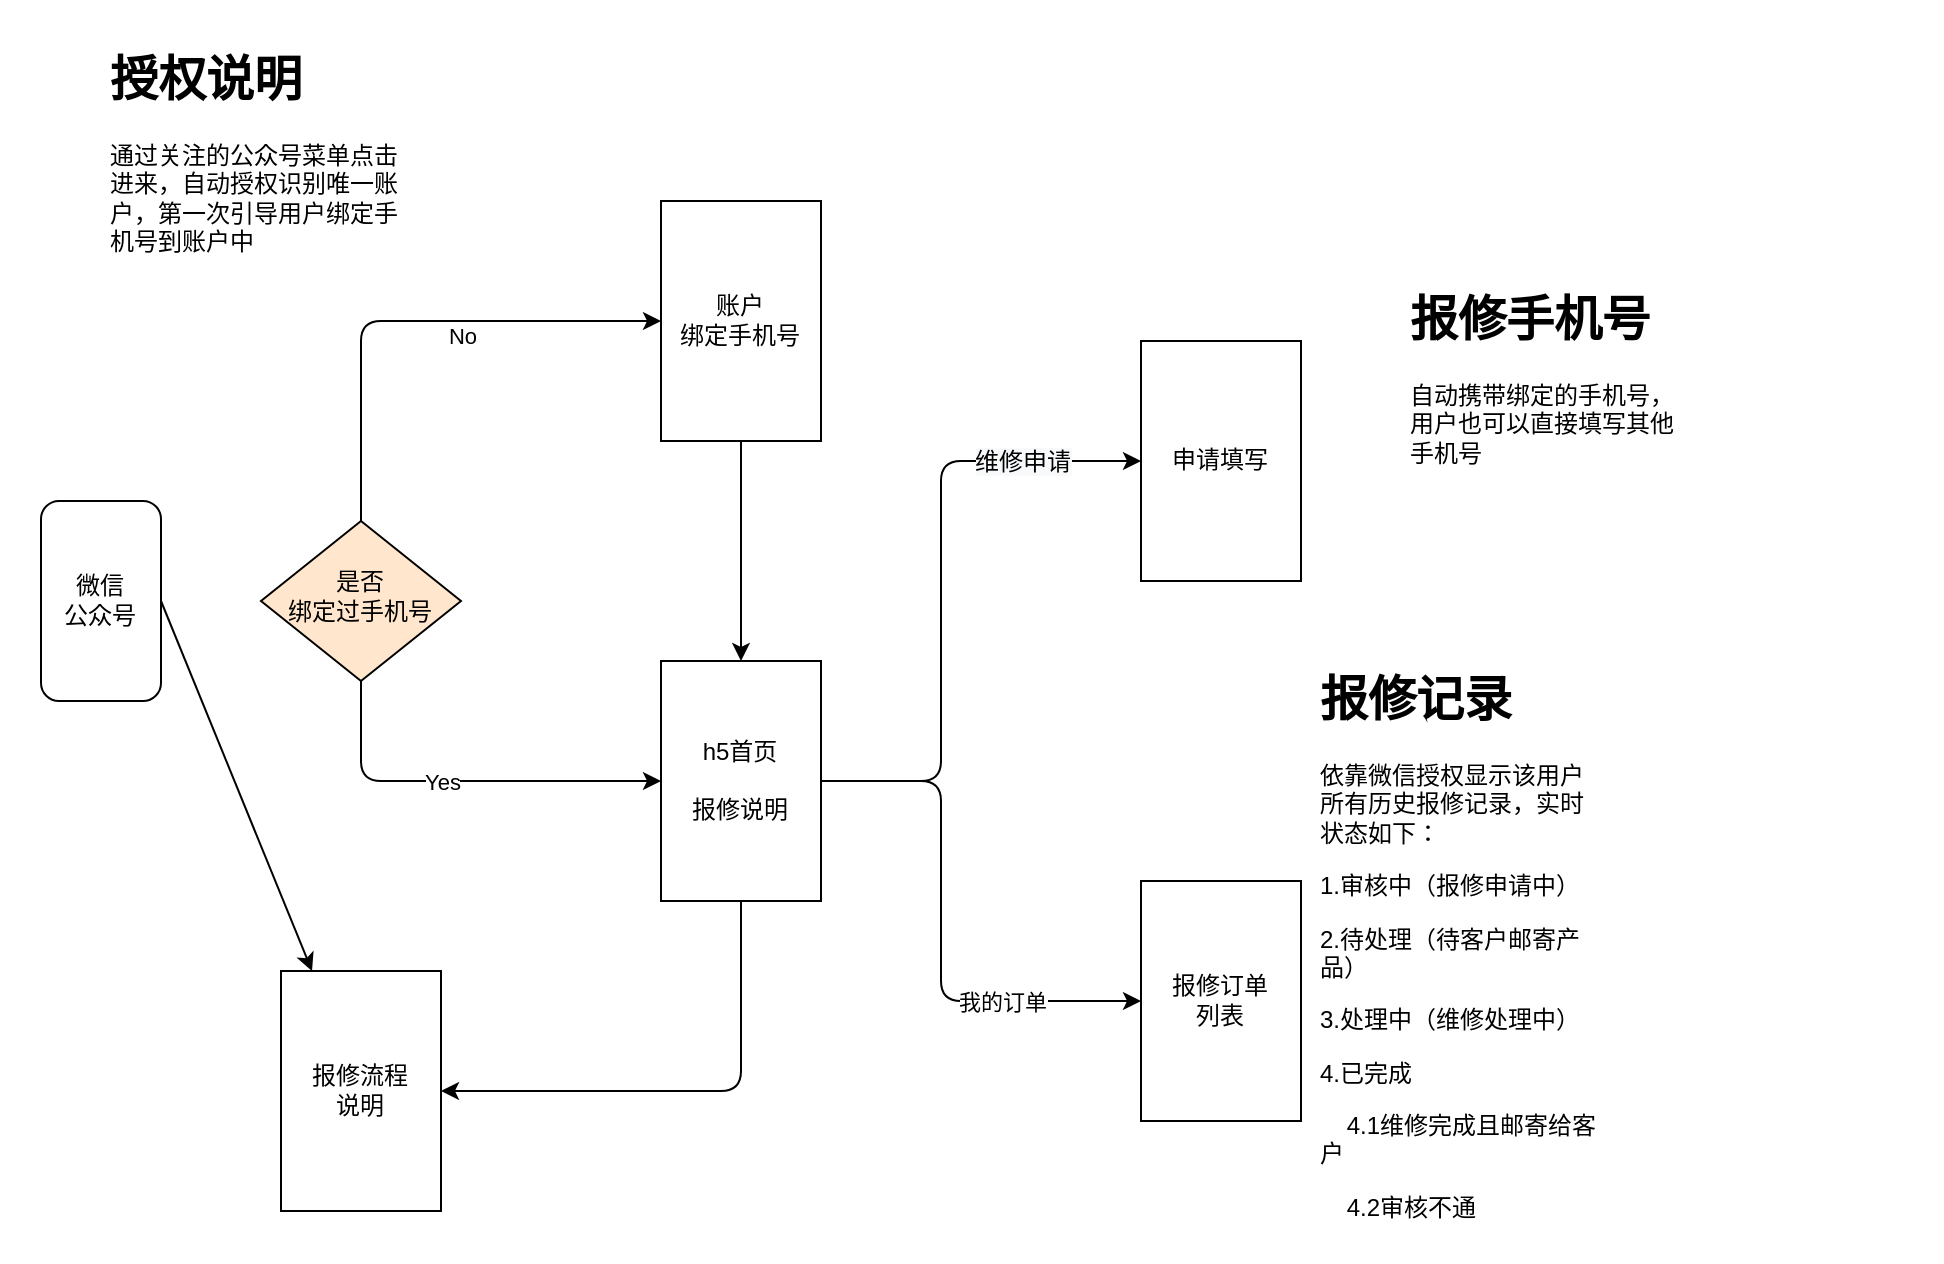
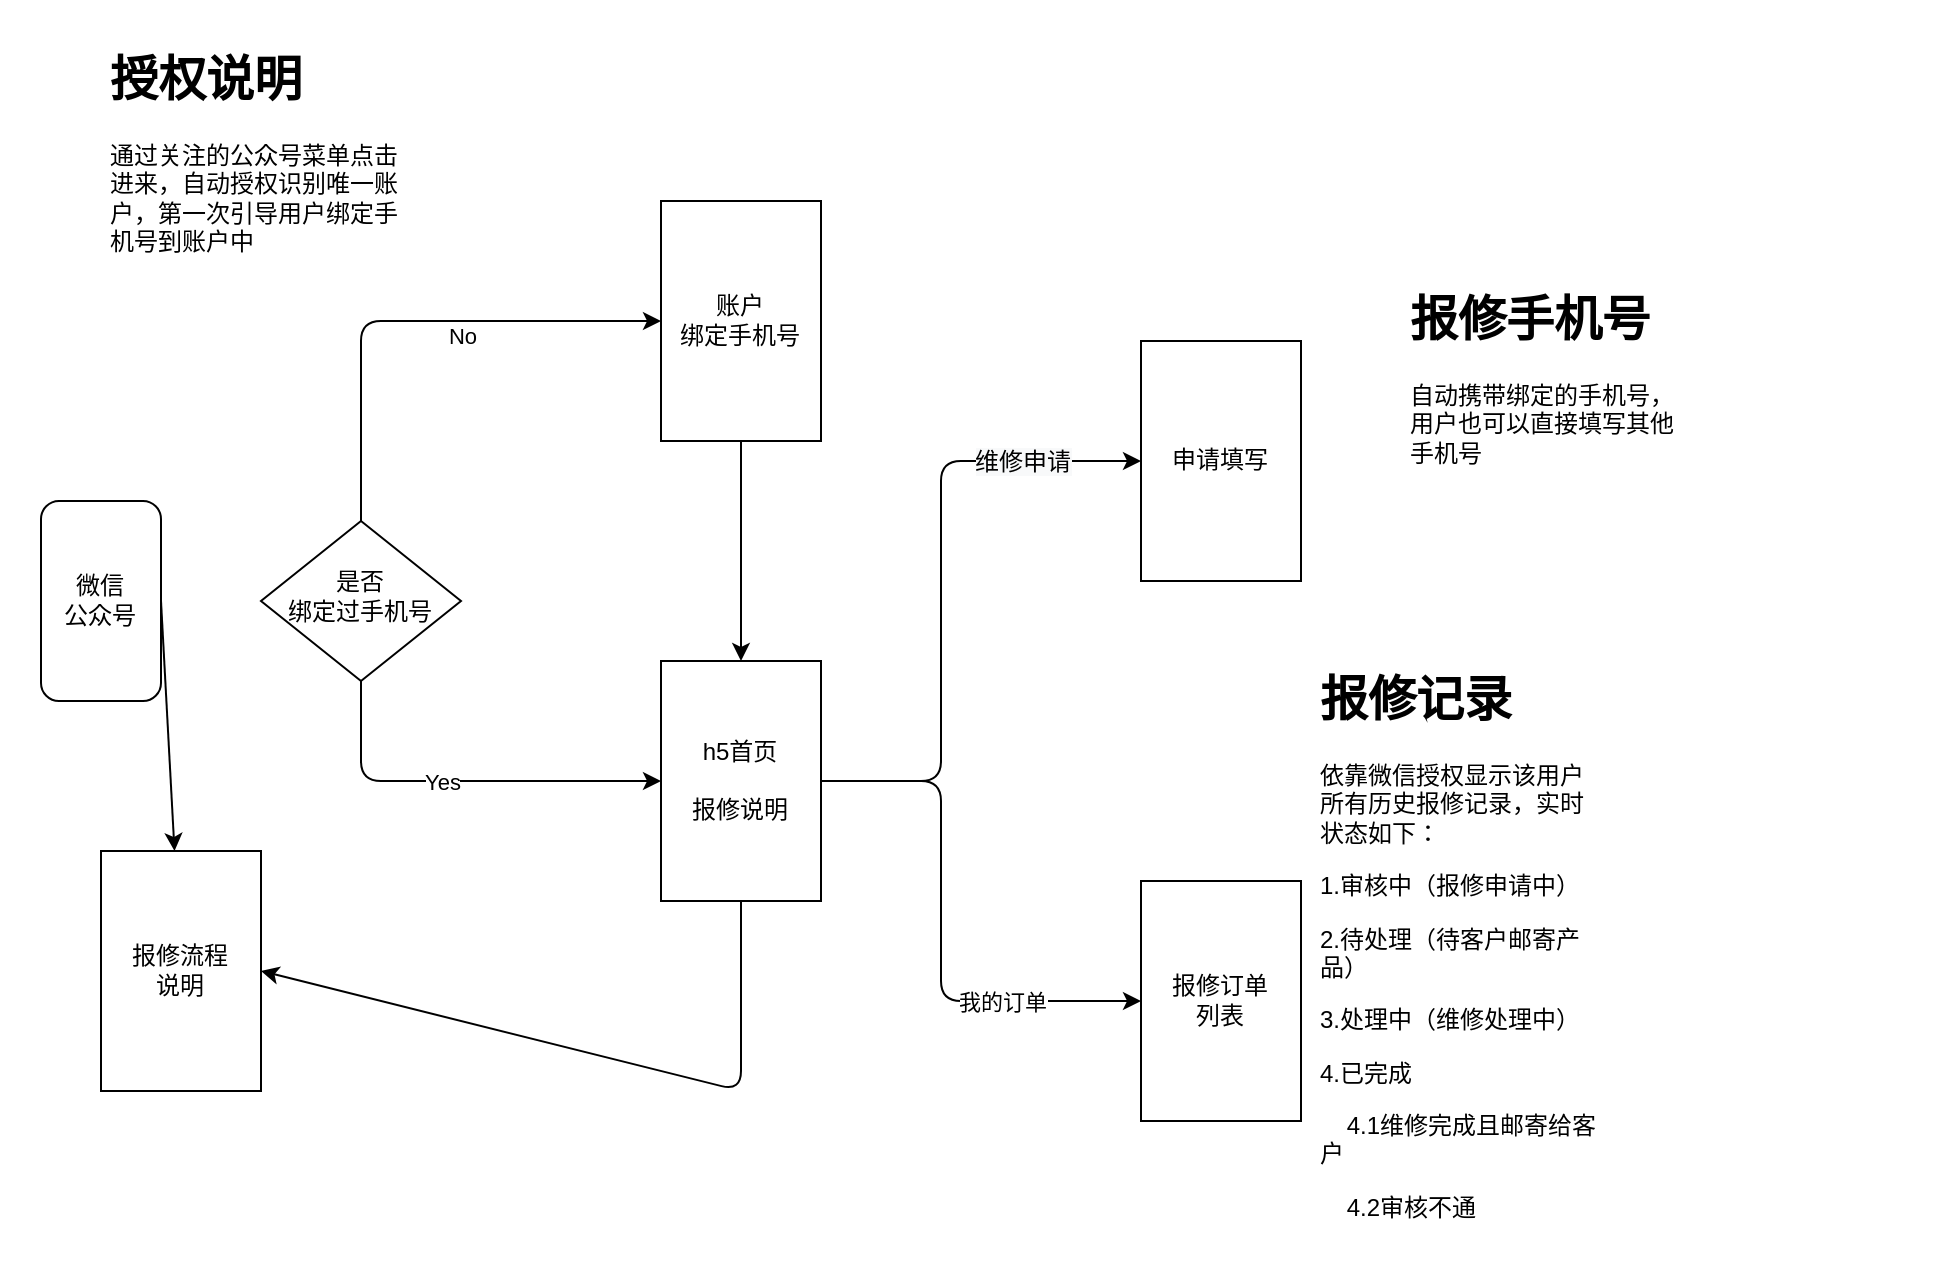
node "是否 绑定过手机号": fillcolor #ffe6cc -> #ffffff
node "报修流程 说明": moved (361, 1091) -> (181, 971)
